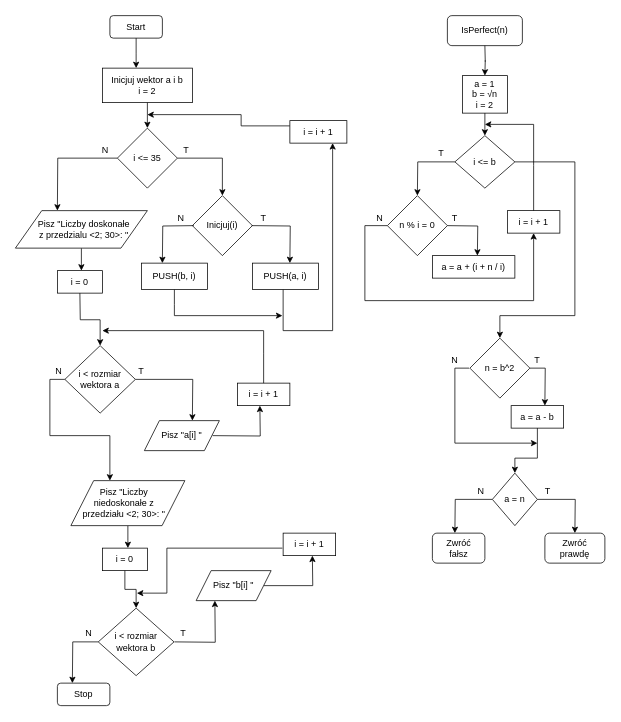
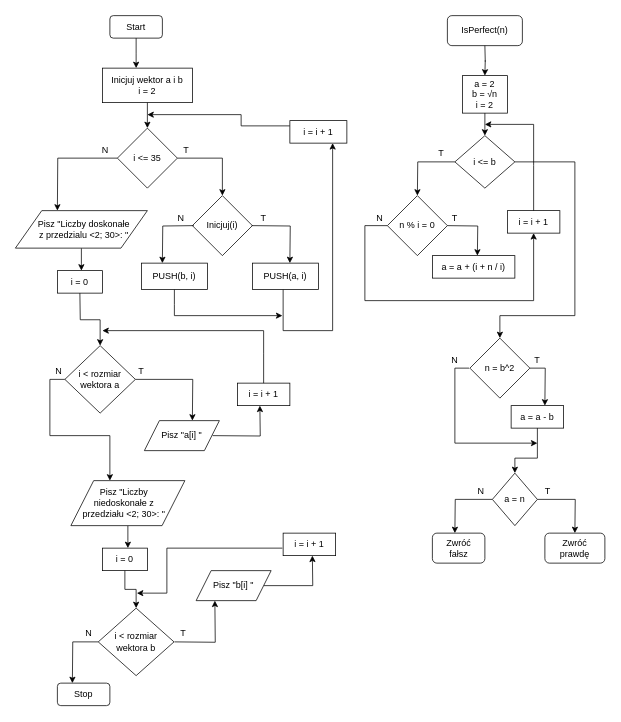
node "a = 1 b = √n i = 2": label "a = 1 b = √n i = 2" -> "a = 2 b = √n i = 2"
